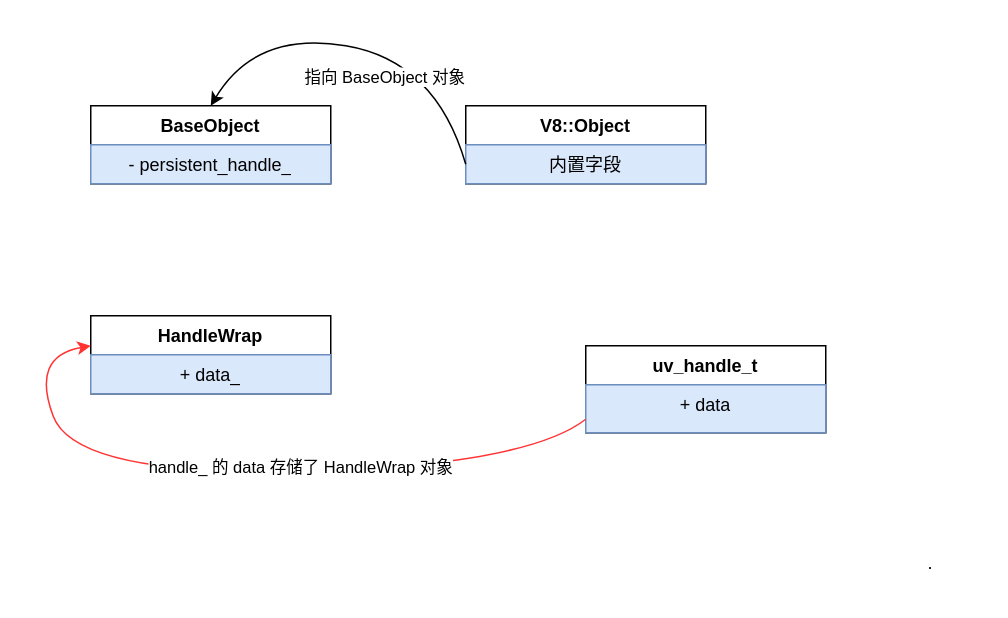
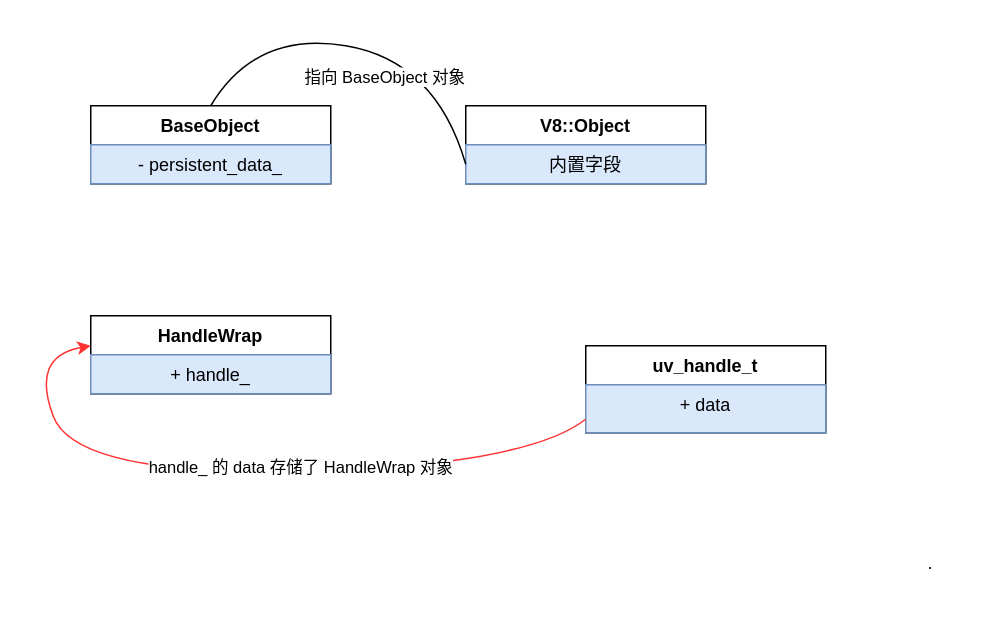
edge "内置字段" -> "BaseObject": arrowhead classic -> none
node "- persistent_handle_": label "- persistent_handle_" -> "- persistent_data_"
node "+ data_": label "+ data_" -> "+ handle_"
